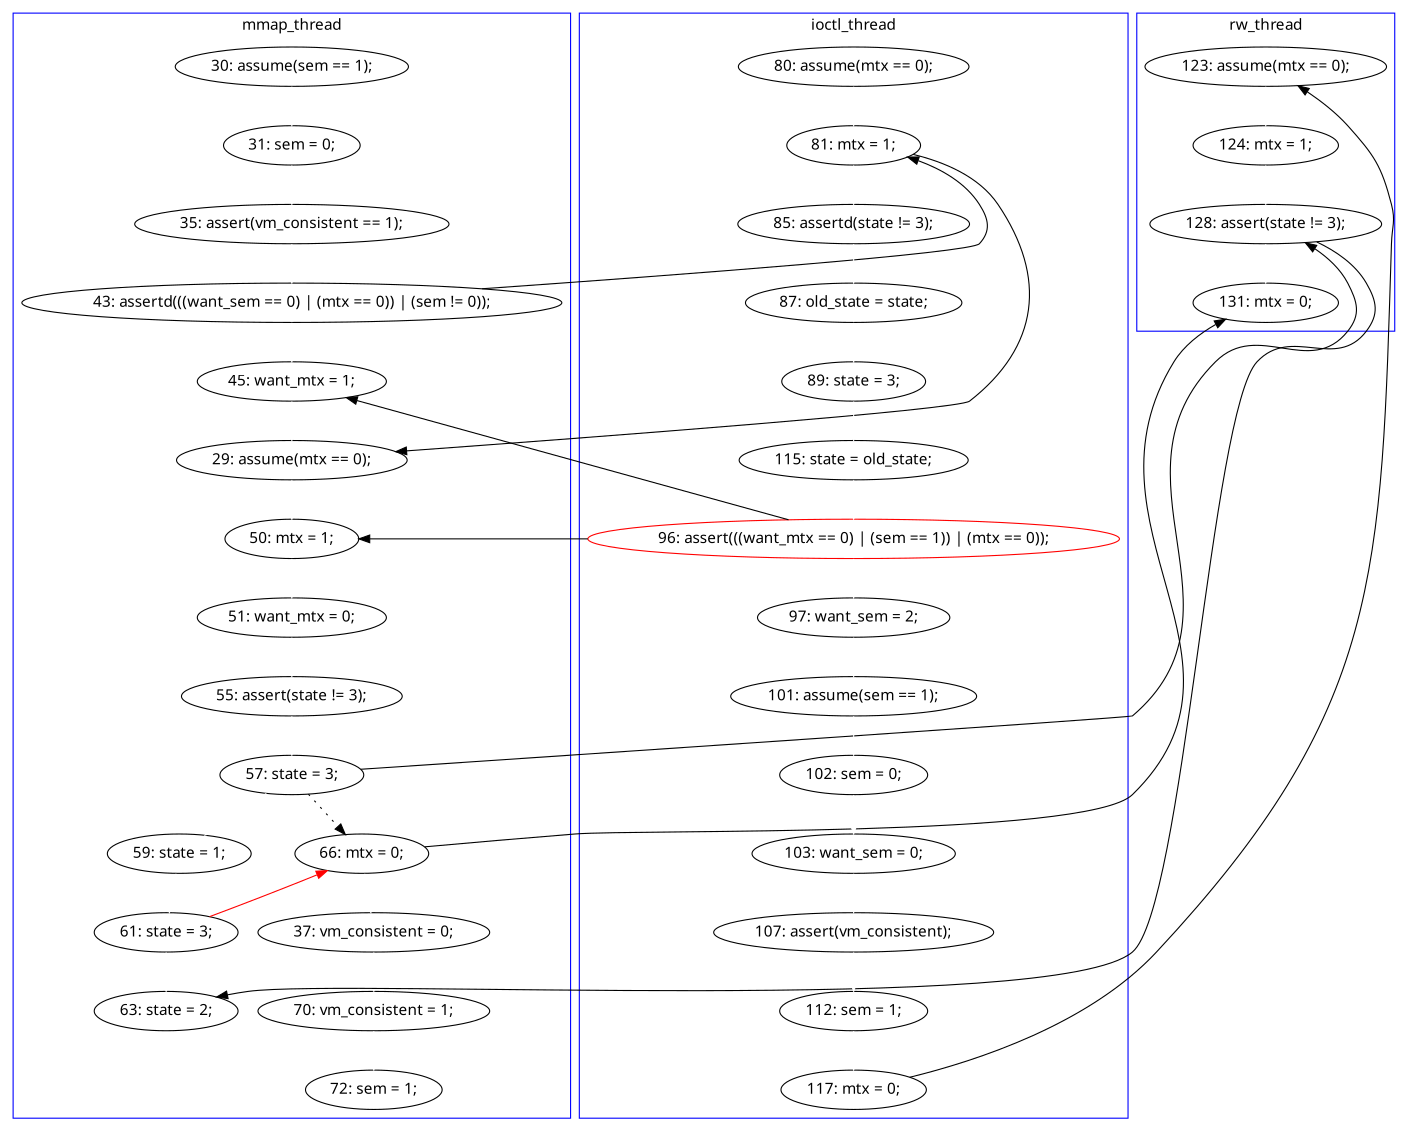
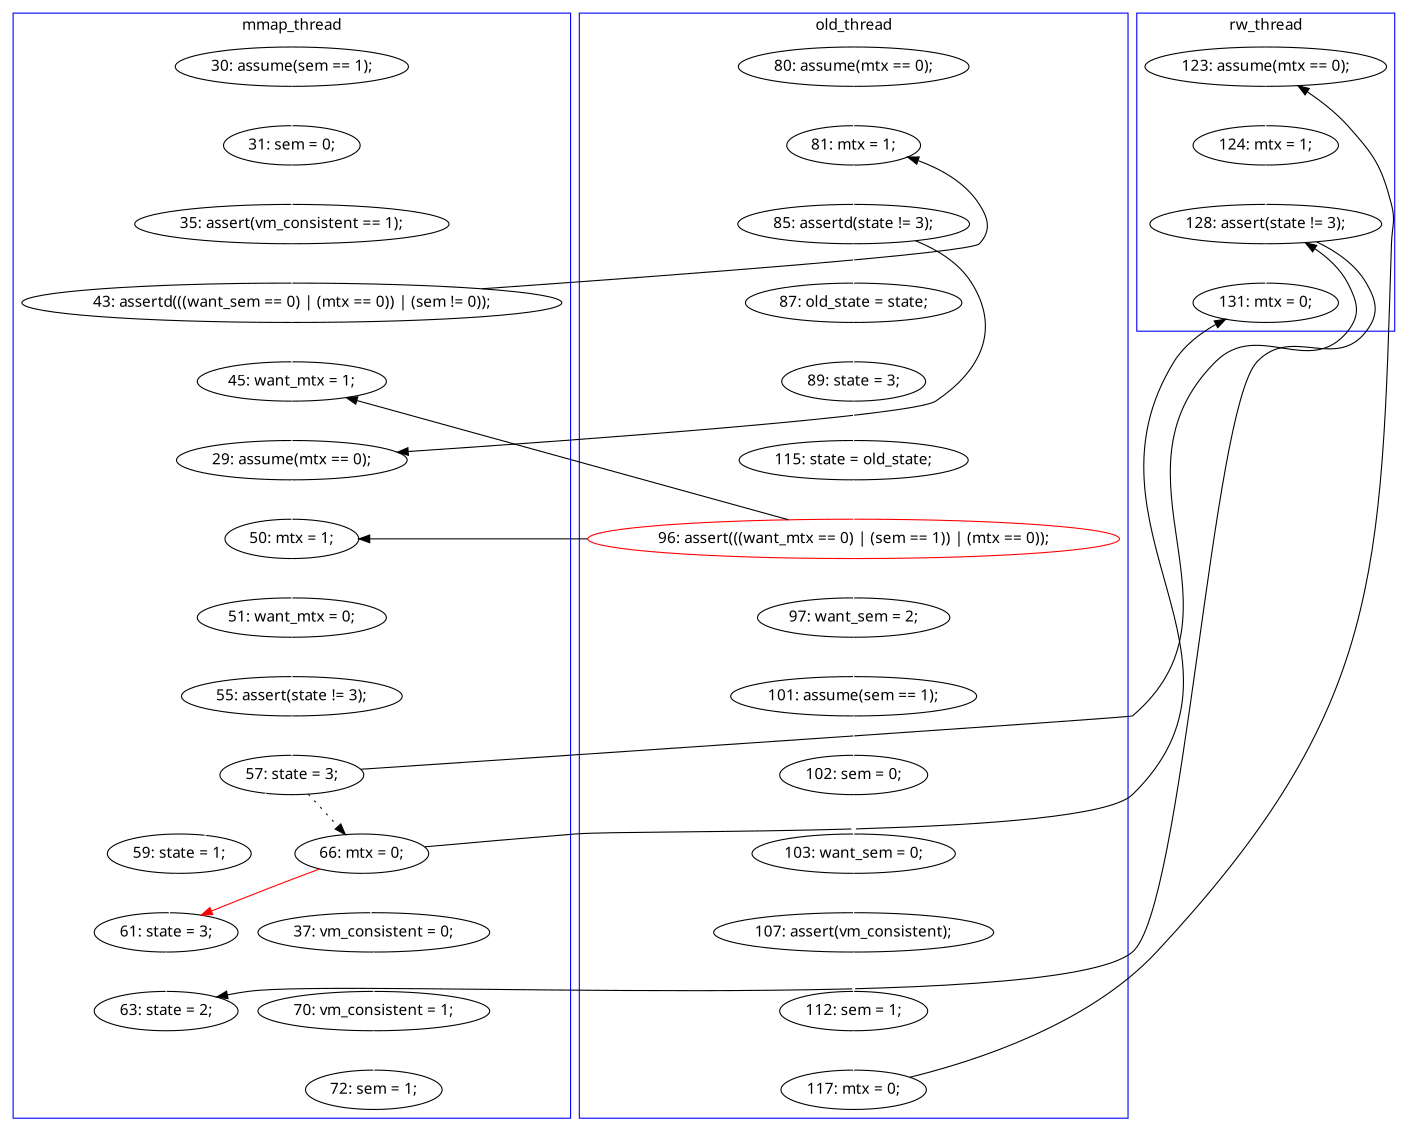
cluster "ioctl_thread": label "ioctl_thread" -> "old_thread"
edge "81: mtx = 1;" -> "29: assume(mtx == 0);": now "85: assertd(state != 3);" -> "29: assume(mtx == 0);"
edge "61: state = 3;" -> "66: mtx = 0;": reversed
